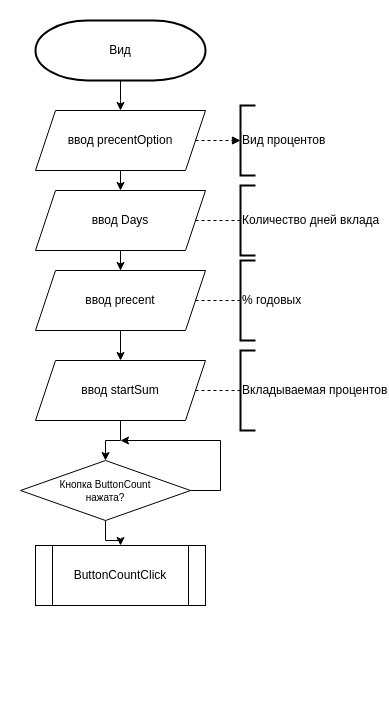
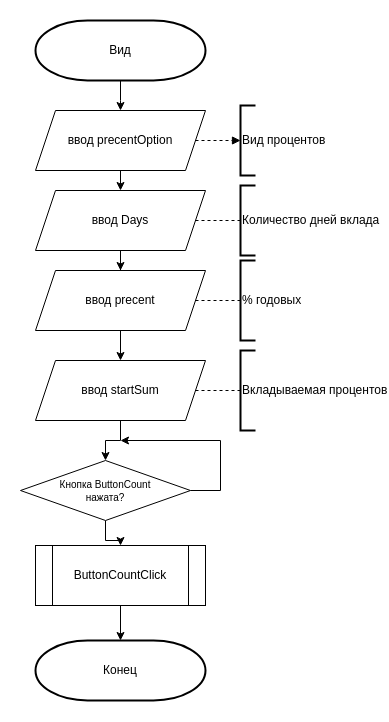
edge "ButtonCountClick" -> "Конец": added
node "Конец": added
